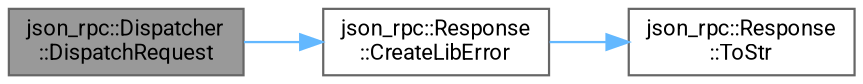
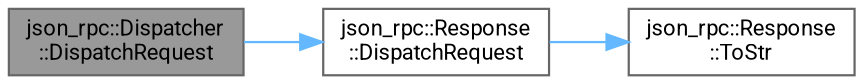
node "json_rpc::Response ::CreateLibError": label "json_rpc::Response ::CreateLibError" -> "json_rpc::Response ::DispatchRequest"
